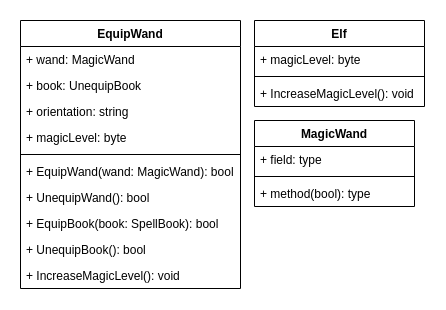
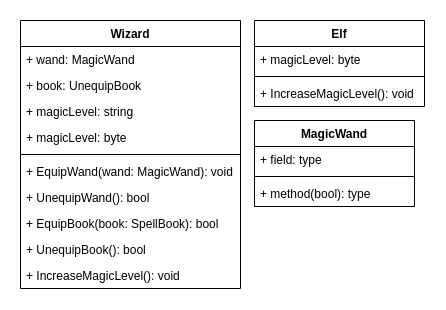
node "EquipWand": label "EquipWand" -> "Wizard"
node "+ orientation: string": label "+ orientation: string" -> "+ magicLevel: string"
node "+ EquipWand(wand: MagicWand): bool": label "+ EquipWand(wand: MagicWand): bool" -> "+ EquipWand(wand: MagicWand): void"
